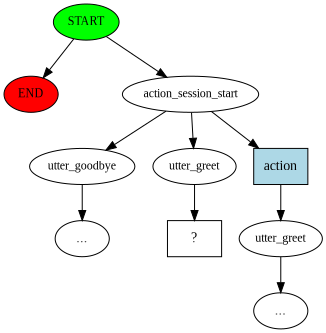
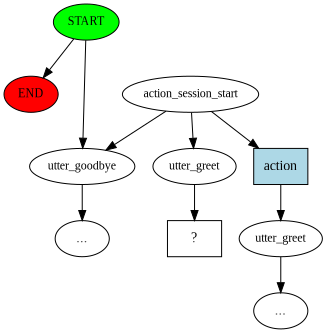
edge "START" -> "action_session_start": now "START" -> "utter_goodbye"
